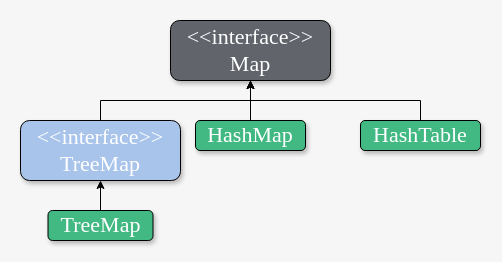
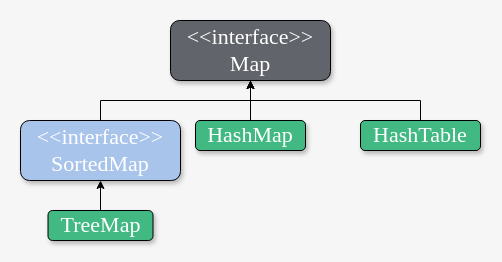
node "<<interface>> TreeMap": label "<<interface>> TreeMap" -> "<<interface>> SortedMap"
